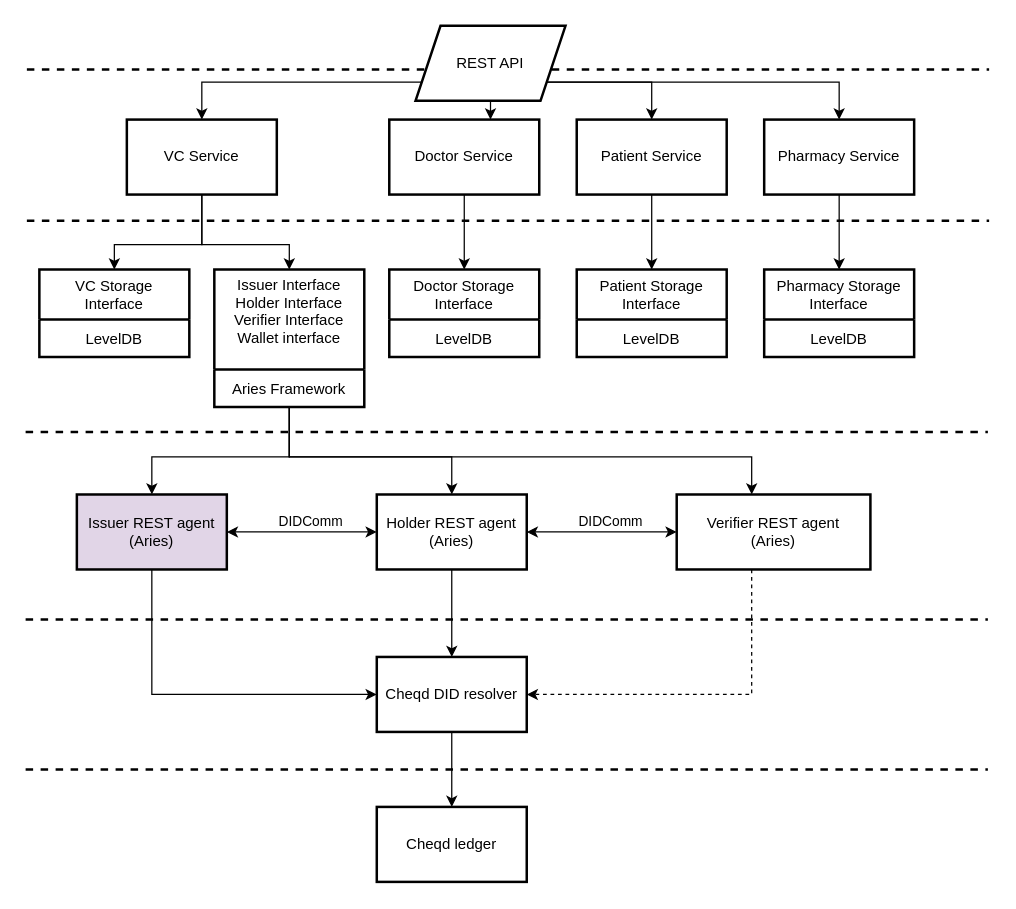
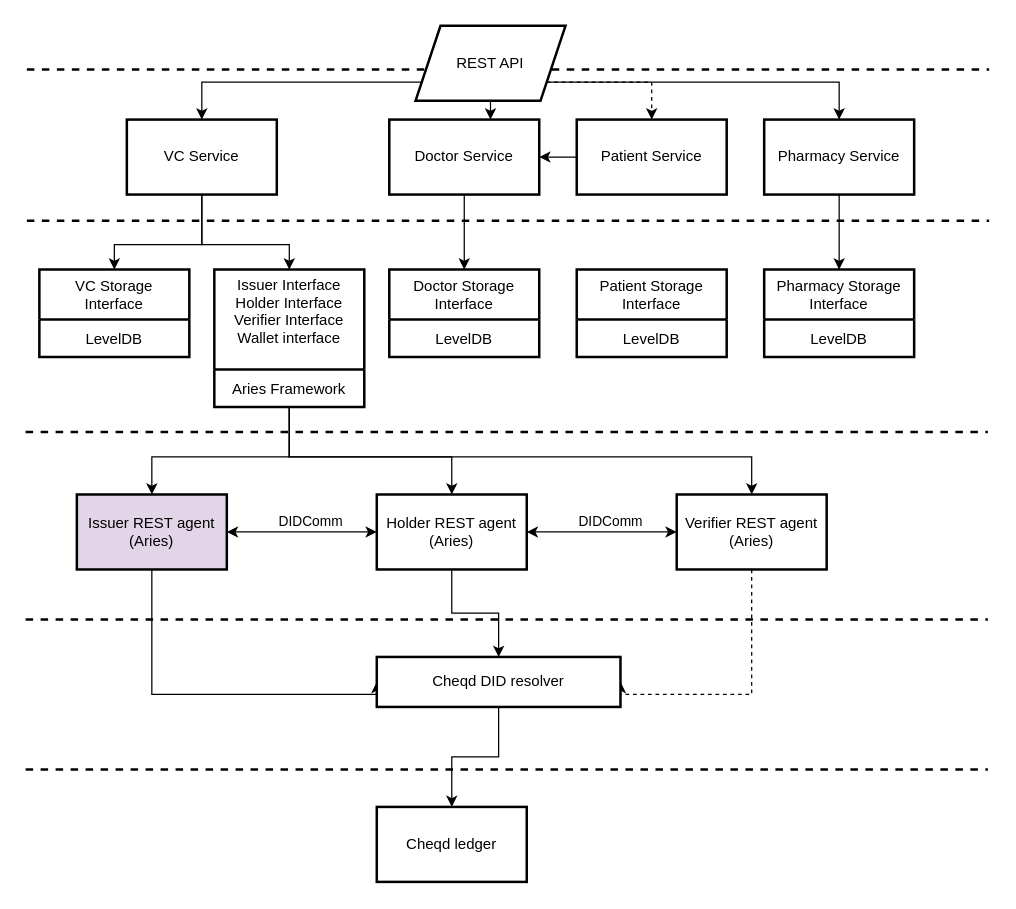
edge "REST API" -> "Patient Service": style solid -> dashed
edge "Patient Service" -> "Patient Storage Interface": now "Patient Service" -> "Doctor Service"
node "Verifier REST agent (Aries)": size 194x75 -> 150x75
node "Cheqd DID resolver": size 150x75 -> 244x50
